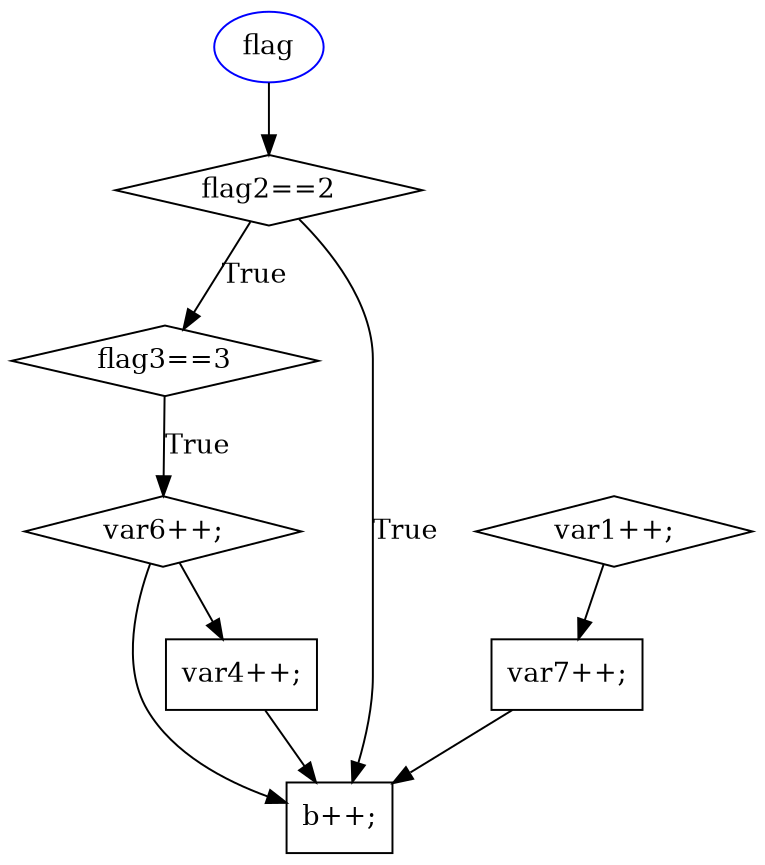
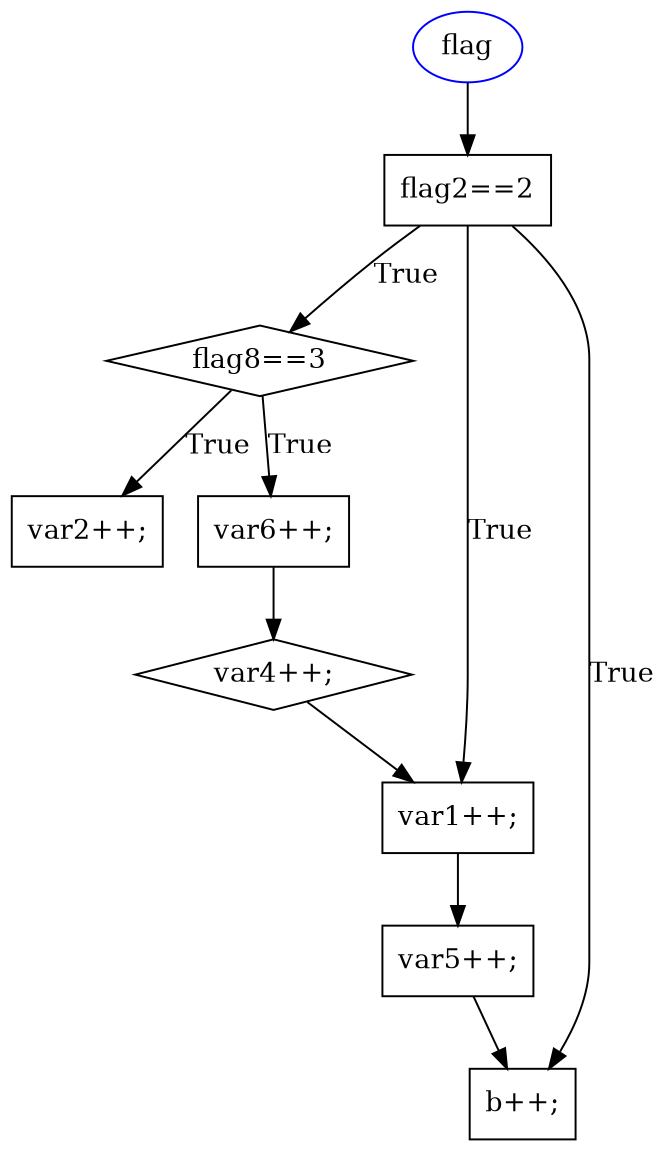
node "flag2==2": shape diamond -> box
node "flag3==3": label "flag3==3" -> "flag8==3"
edge "flag2==2" -> "var1++;": added, label "True"
node "var2++;": added
node "var6++;": shape diamond -> box
node "var1++;": shape diamond -> box
node "var4++;": shape box -> diamond
node "var7++;": label "var7++;" -> "var5++;"
edge "var6++;" -> "b++;": removed
edge "var4++;" -> "b++;": now "var4++;" -> "var1++;"
